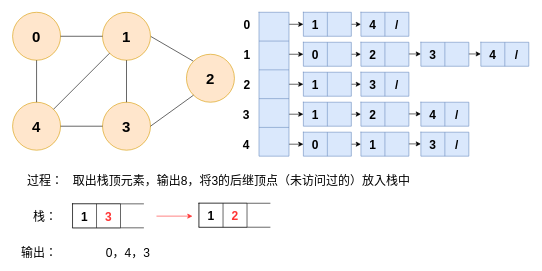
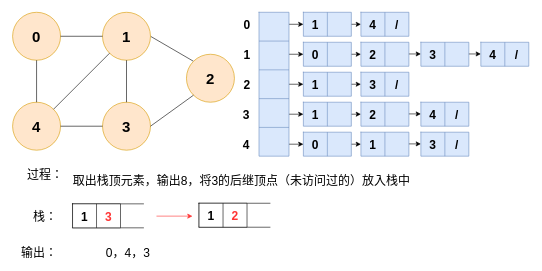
node "过程：": moved (45, 180) -> (45, 174)
